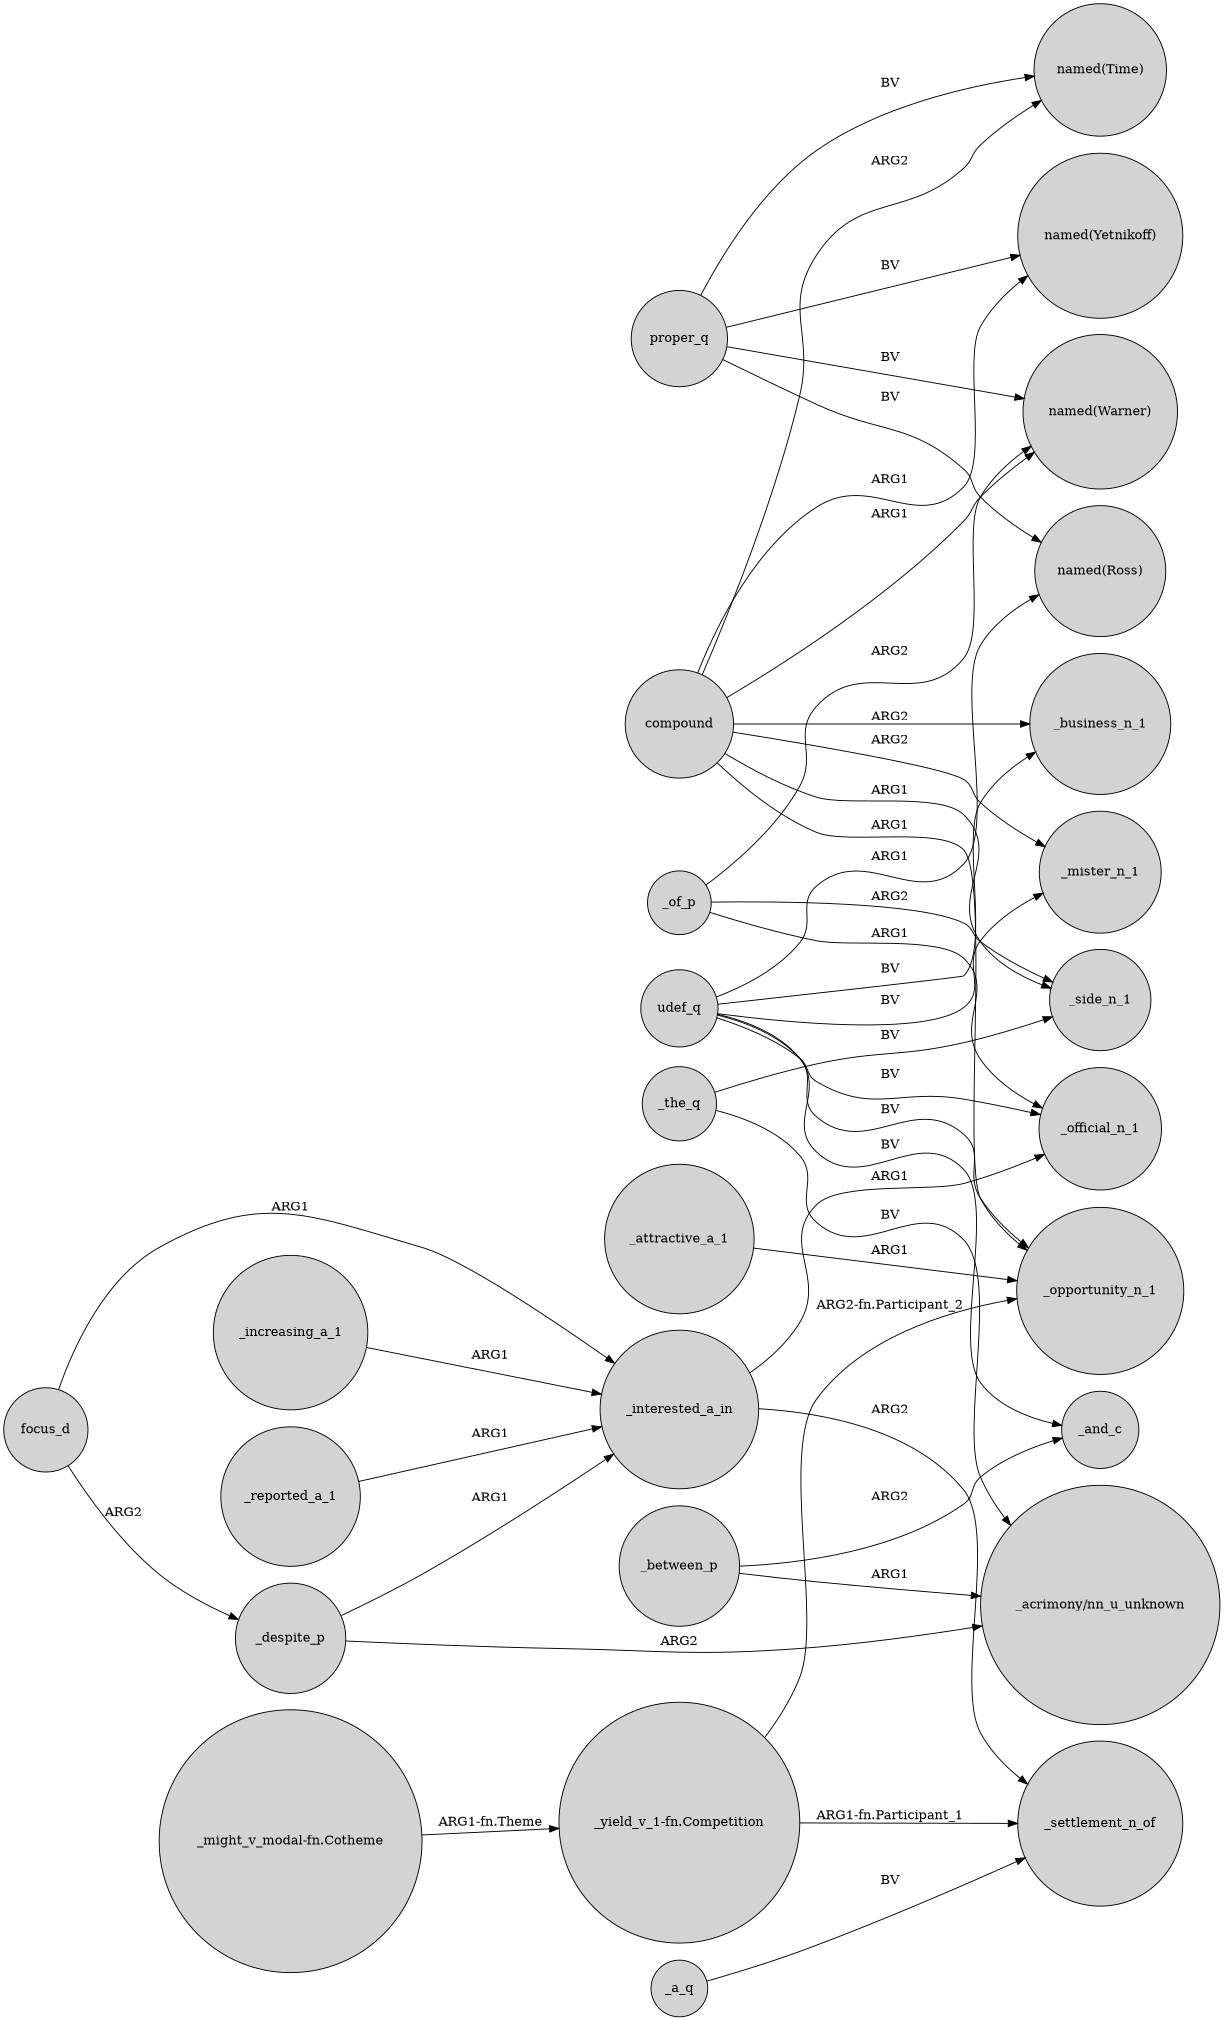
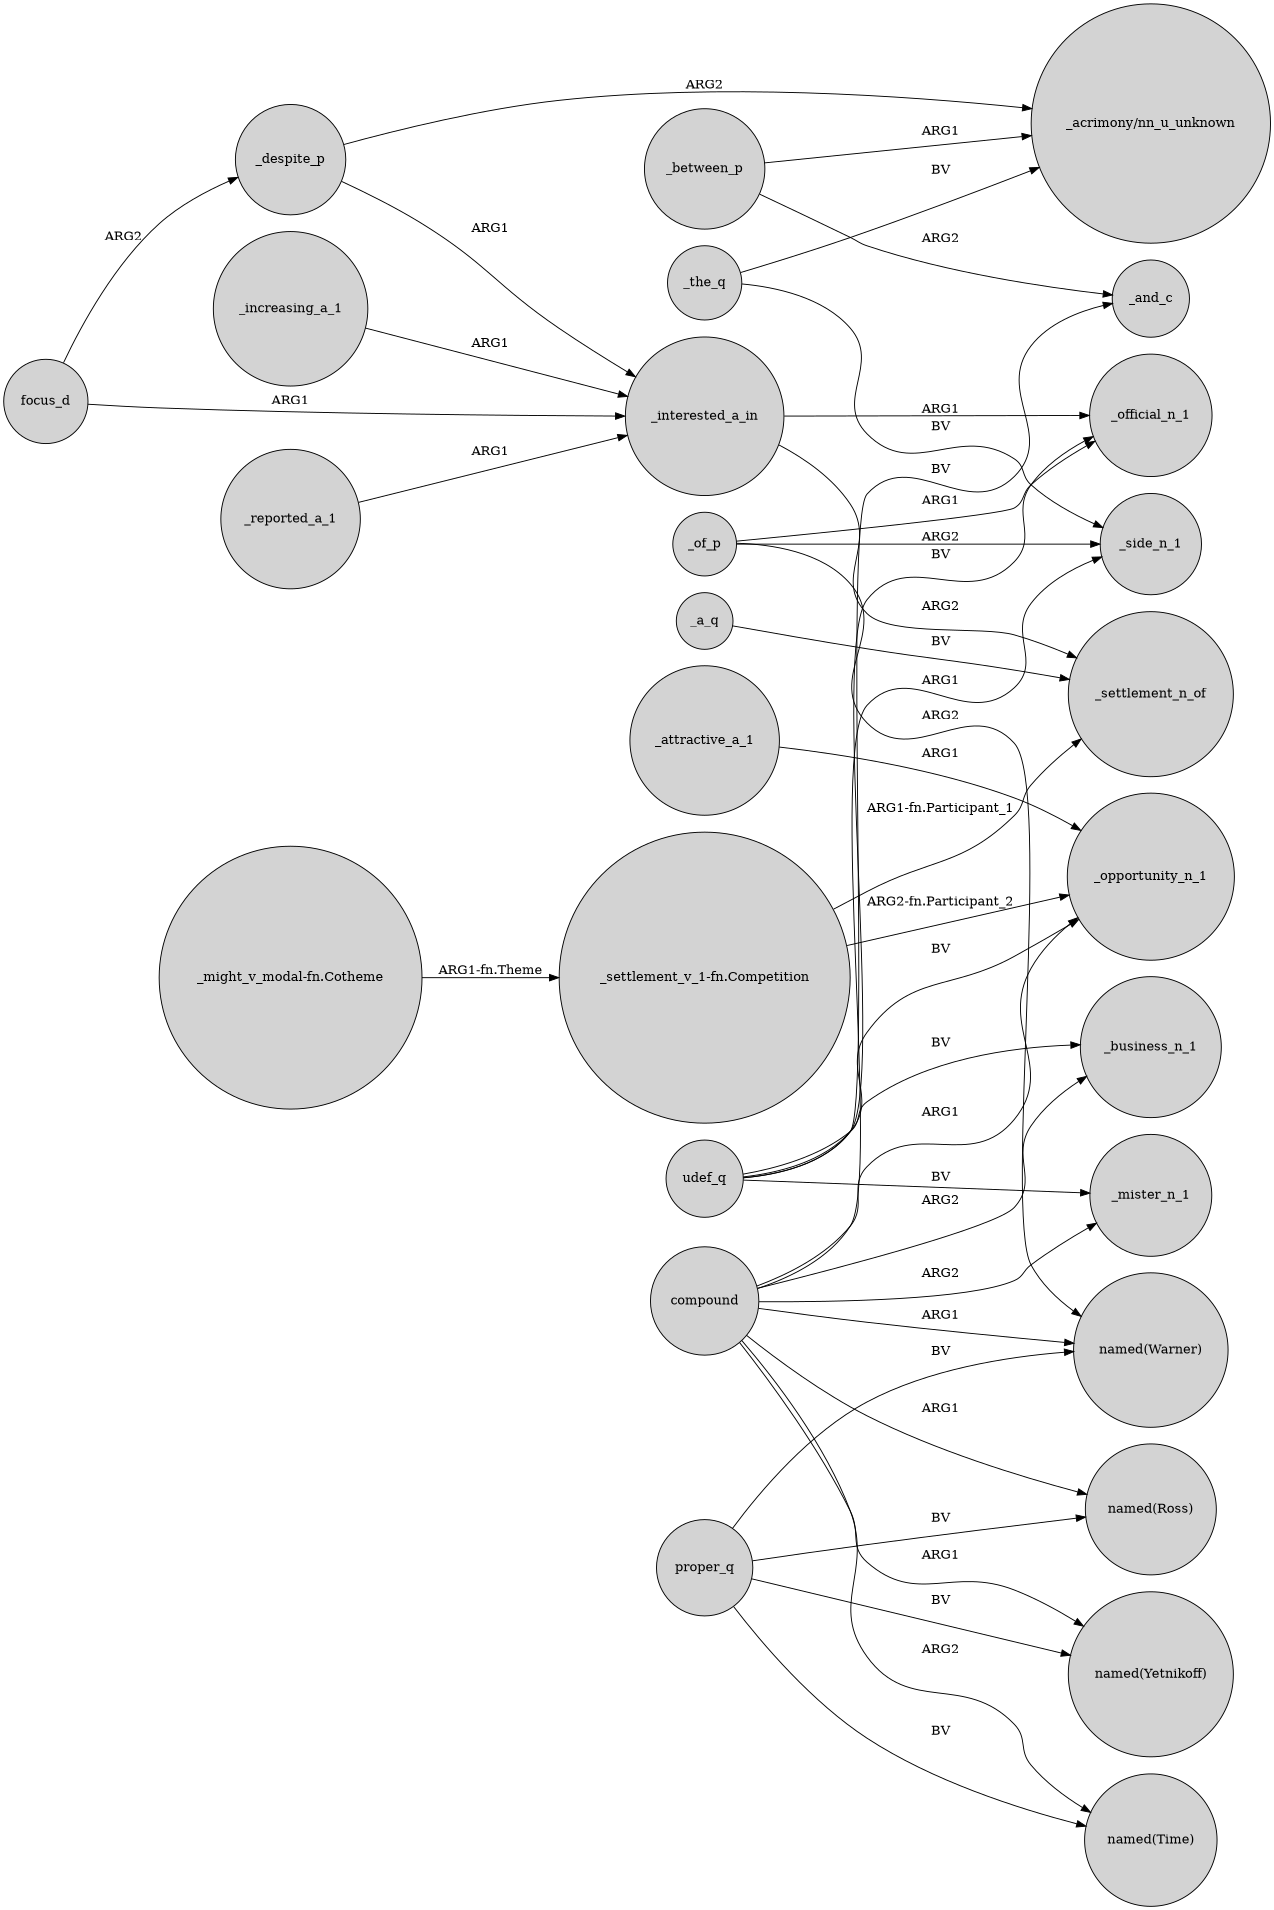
edge "udef_q" -> "named(Ross)": now "compound" -> "named(Ross)"
node "_yield_v_1-fn.Competition": label "_yield_v_1-fn.Competition" -> "_settlement_v_1-fn.Competition"
